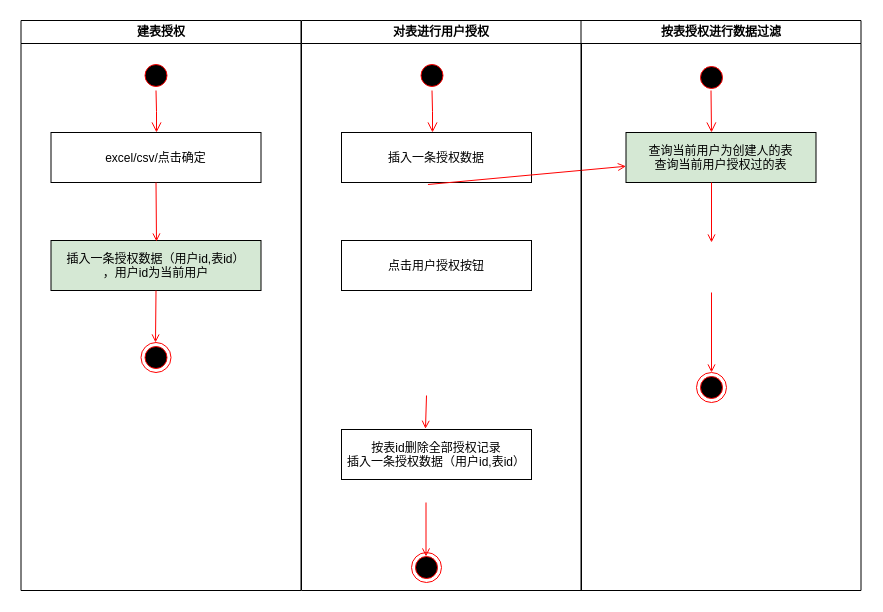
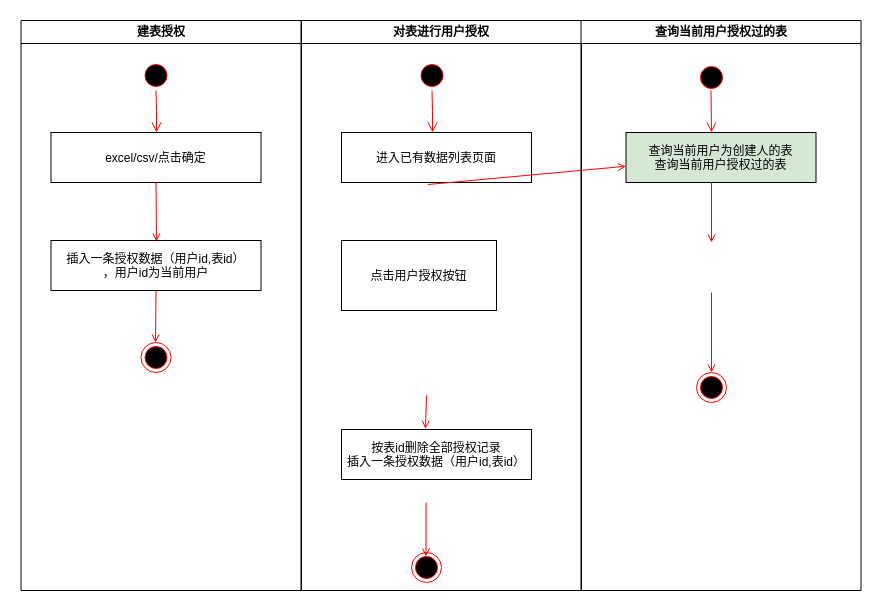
node "按表授权进行数据过滤": label "按表授权进行数据过滤" -> "查询当前用户授权过的表"
node "插入一条授权数据": label "插入一条授权数据" -> "进入已有数据列表页面"
node "插入一条授权数据（用户id,表id） ，用户id为当前用户": fillcolor #d5e8d4 -> #ffffff
node "点击用户授权按钮": size 190x50 -> 155x70
